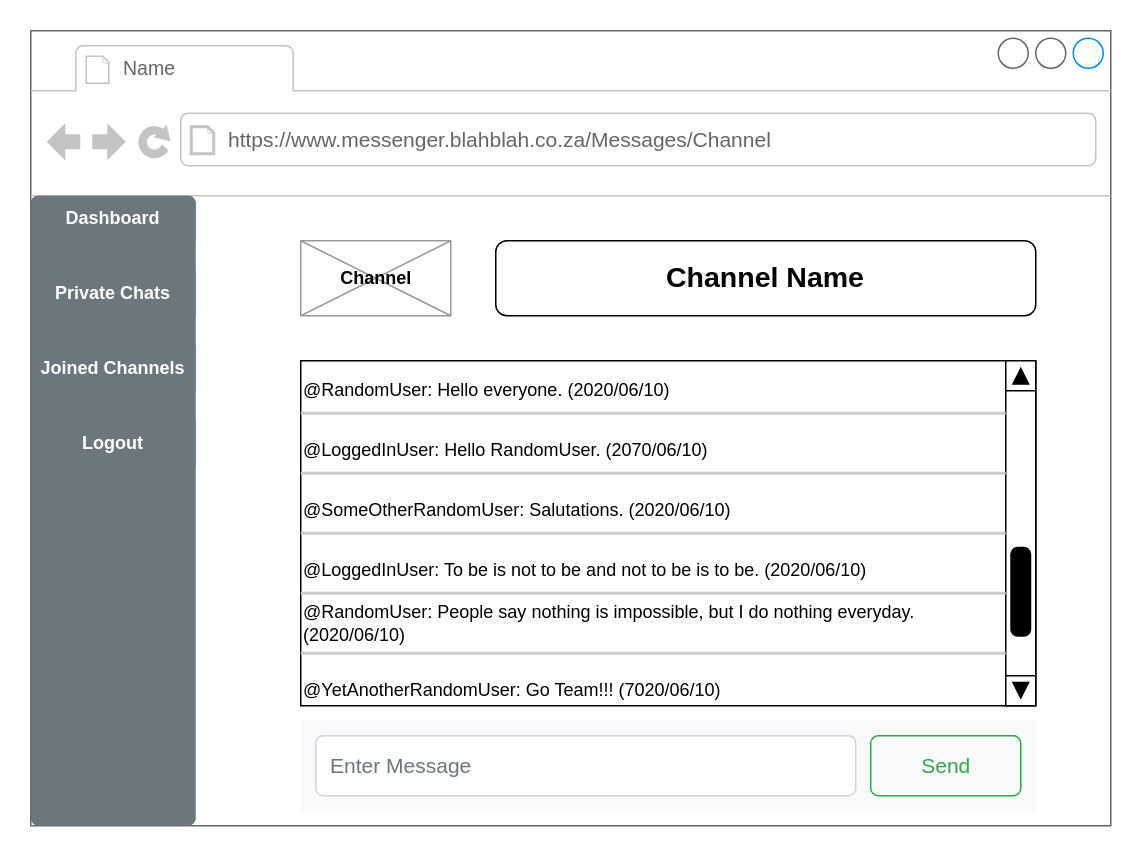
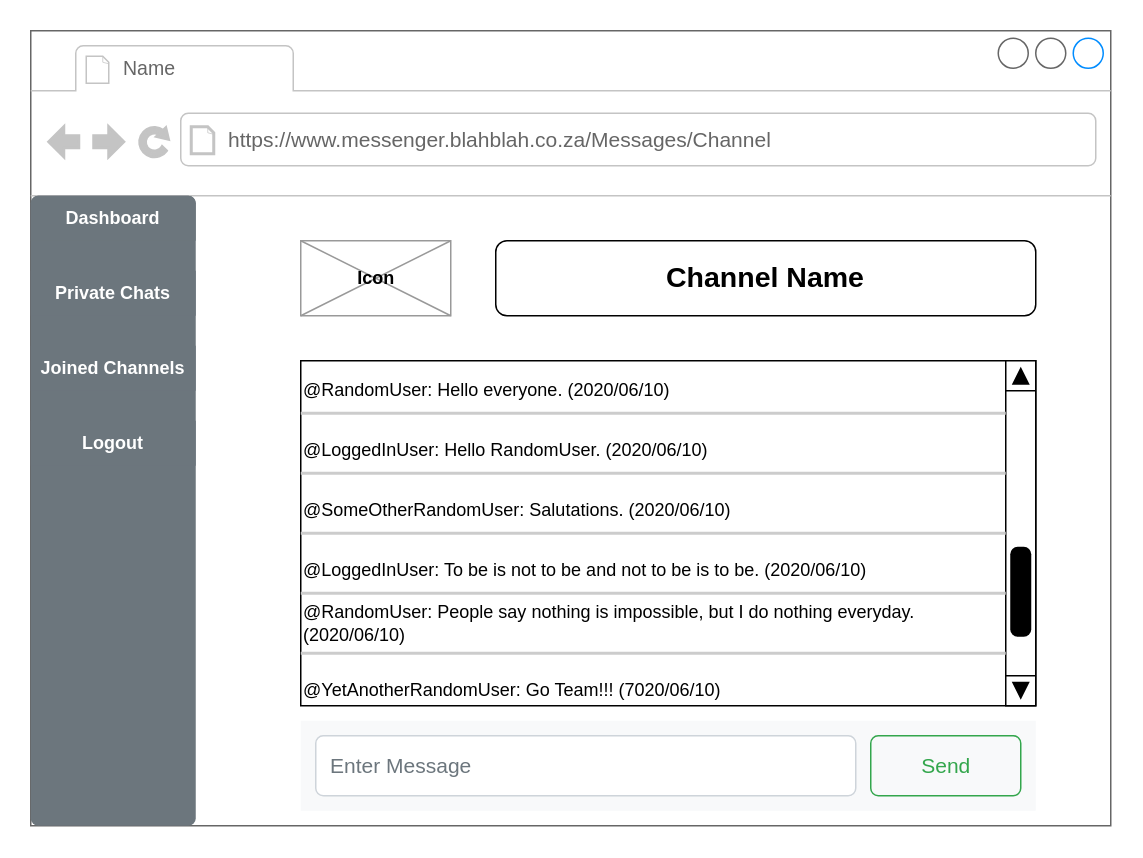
node "Channel": label "Channel" -> "Icon"
node "@LoggedInUser: Hello RandomUser. (2070/06/10)": label "@LoggedInUser: Hello RandomUser. (2070/06/10)" -> "@LoggedInUser: Hello RandomUser. (2020/06/10)"
